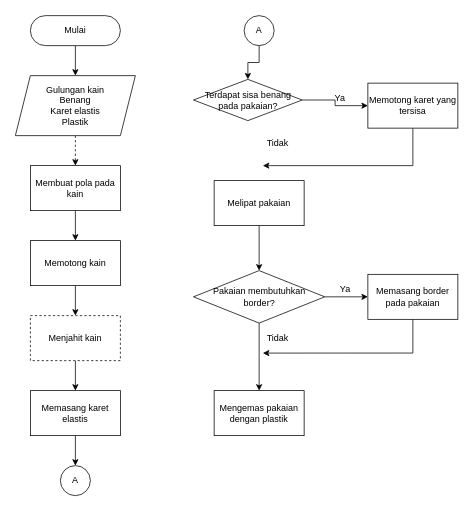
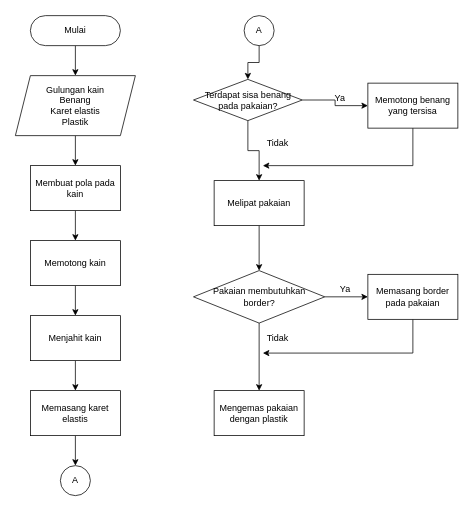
node "Memotong karet yang tersisa": label "Memotong karet yang tersisa" -> "Memotong benang yang tersisa"
edge "Gulungan kain Benang Karet elastis Plastik" -> "Membuat pola pada kain": style dashed -> solid
edge "Terdapat sisa benang pada pakaian?" -> "Melipat pakaian": added
node "Menjahit kain": style dashed -> solid
